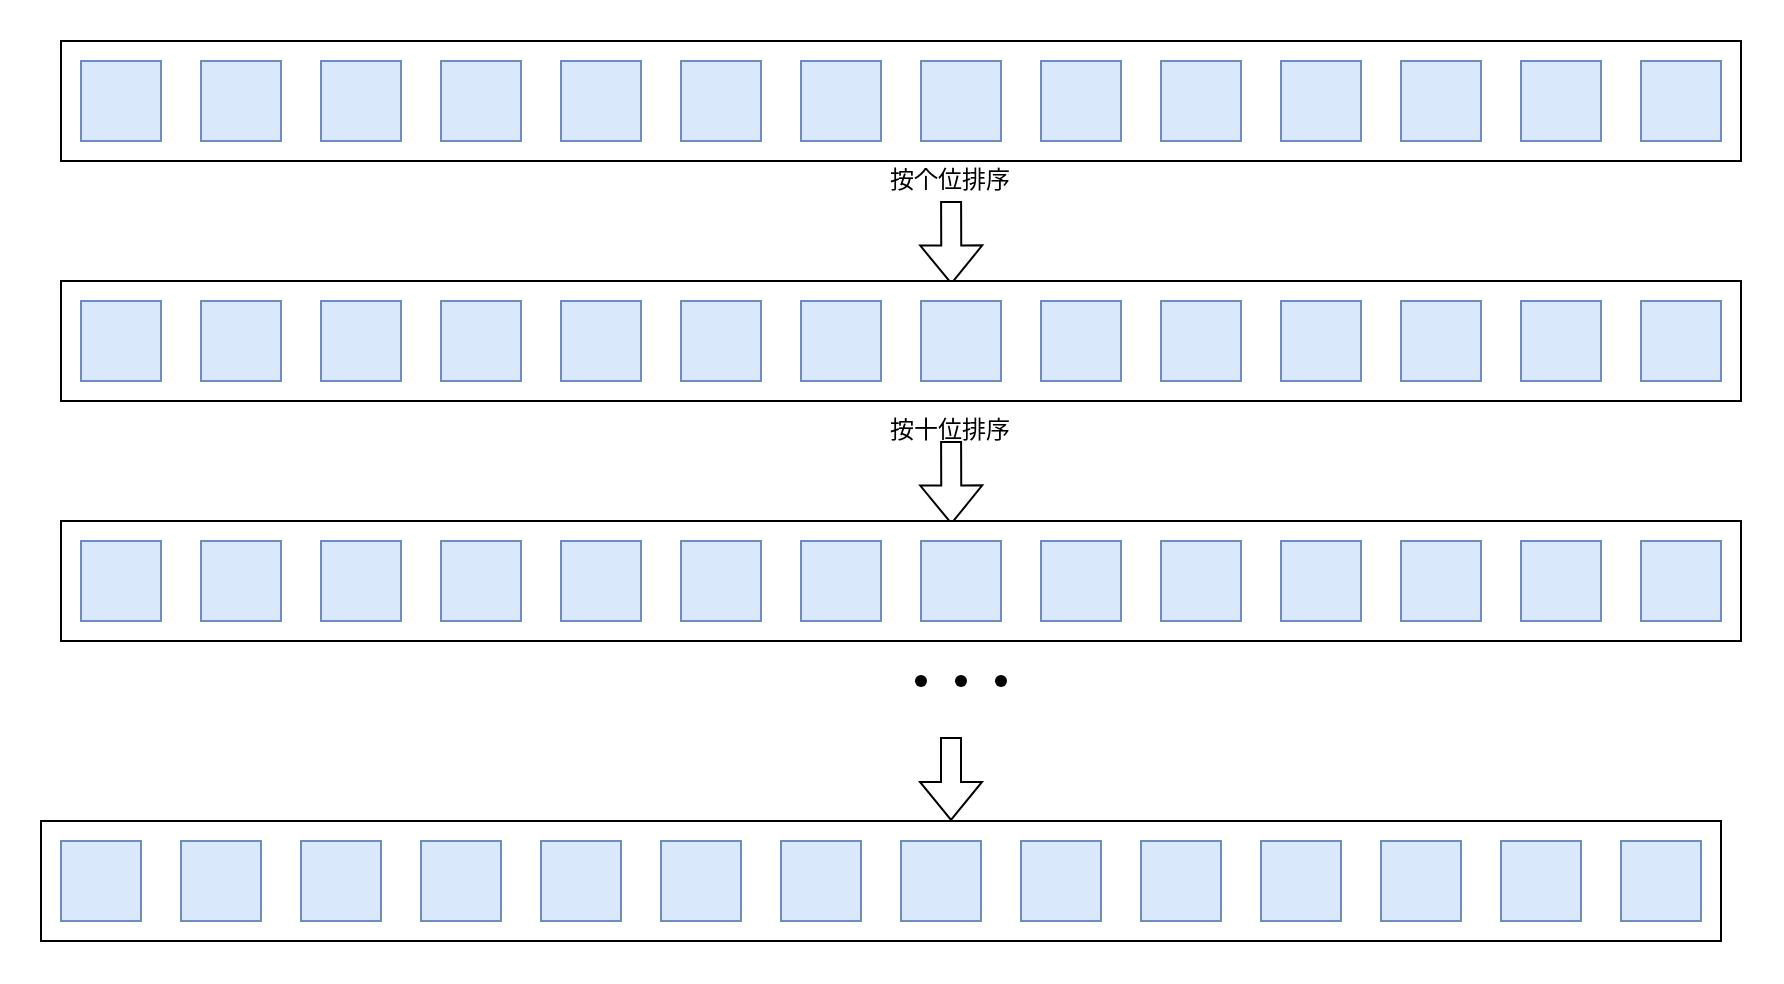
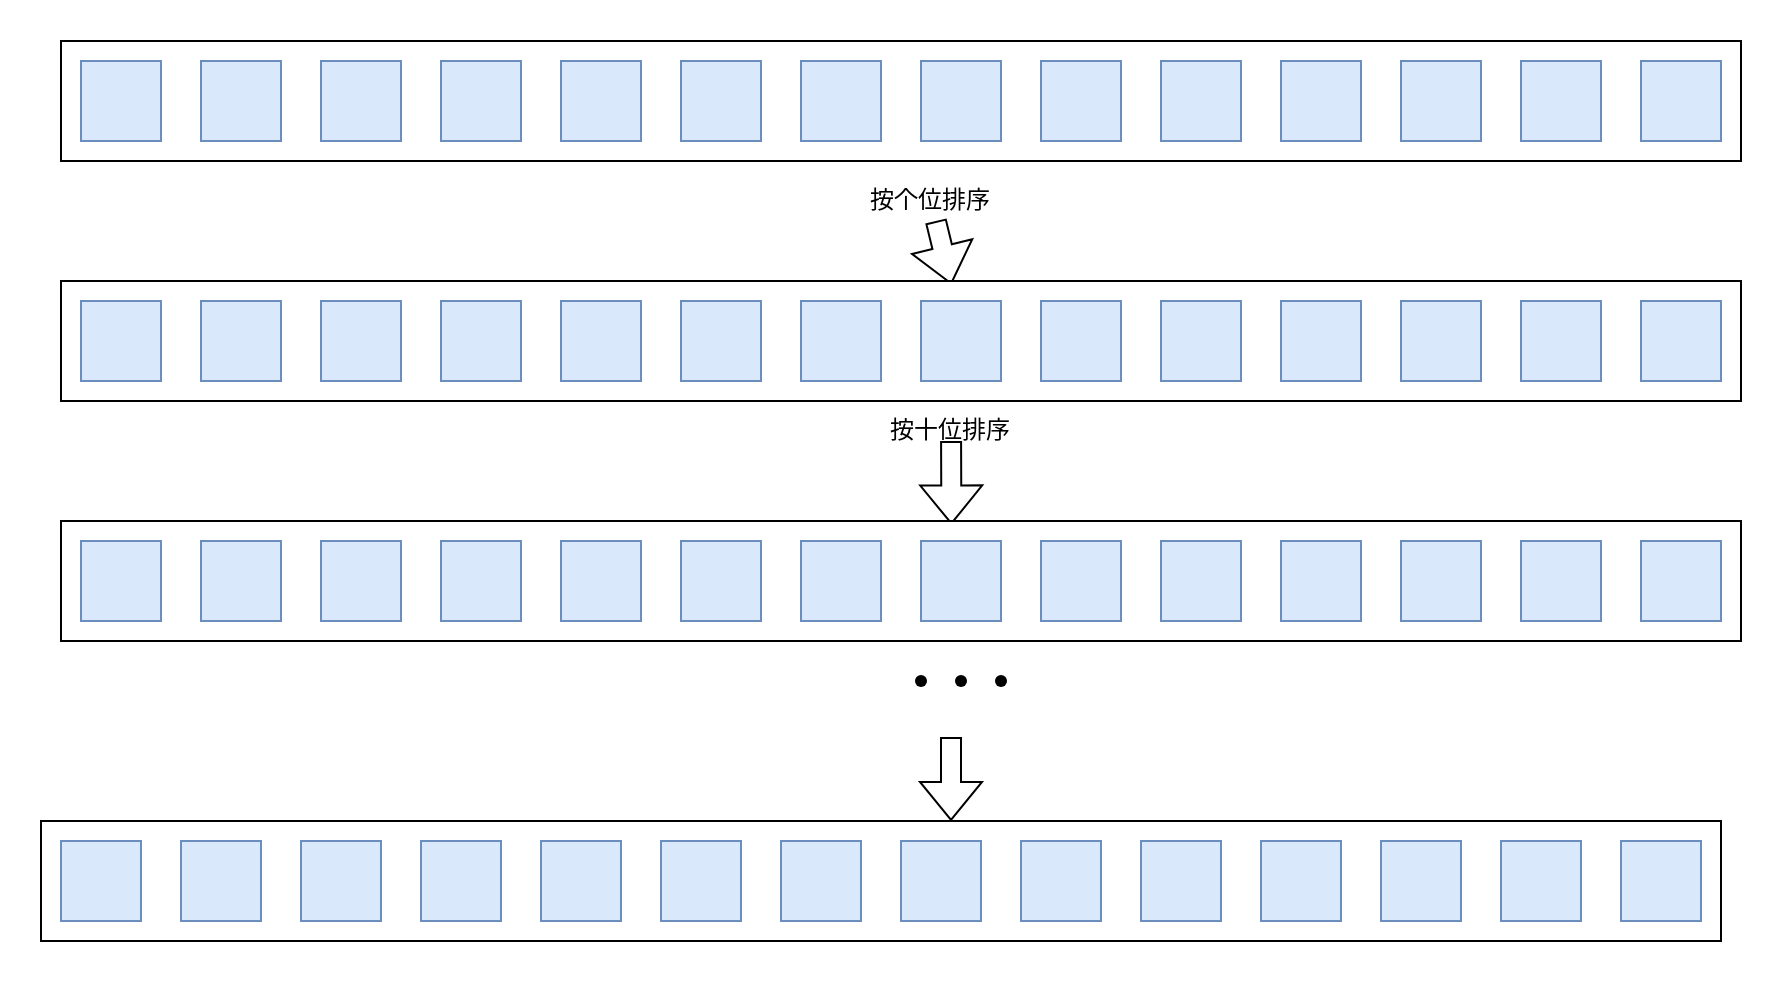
node "按个位排序": moved (951, 181) -> (931, 201)
